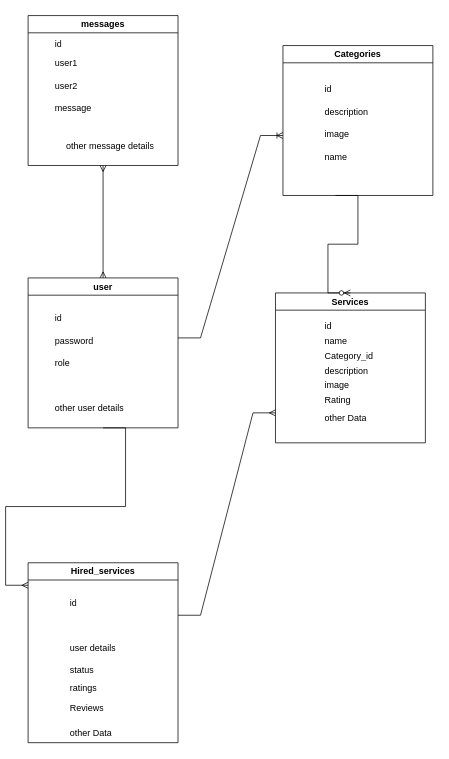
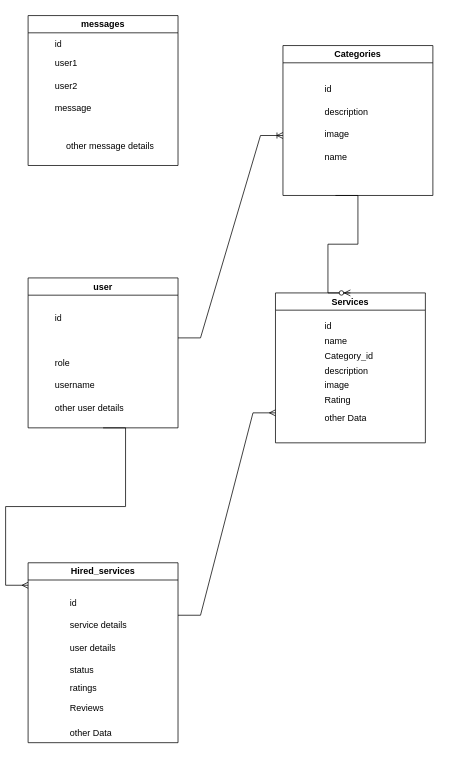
edge "messages" -- "user": removed
node "password": removed
node "username": added
node "service details": added
